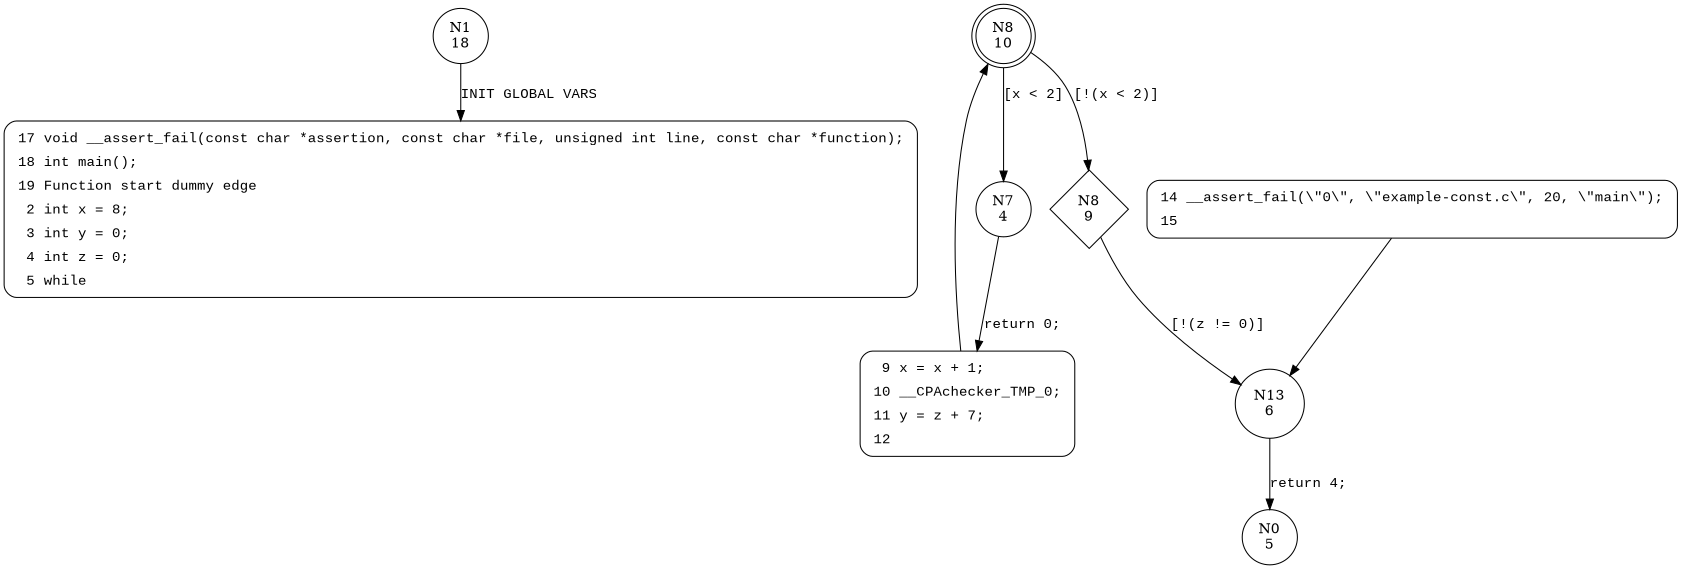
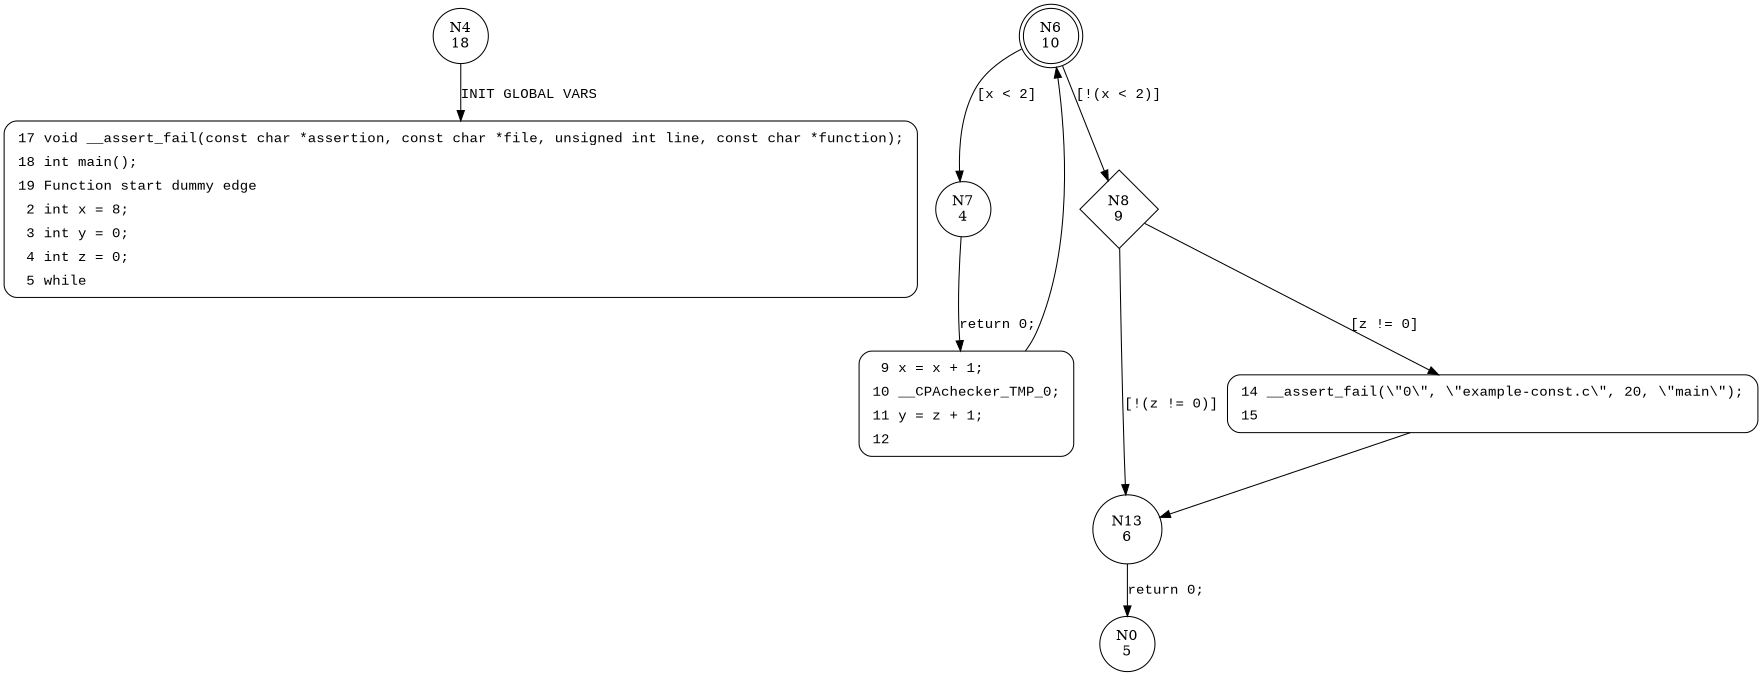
node "N1 18": label "N1 18" -> "N4 18"
node "N8 10": label "N8 10" -> "N6 10"
edge "N8 9" -> "14": added, label "[z != 0]"
node "9": text "y = z + 7;" -> "y = z + 1;"
edge "N13 6" -> "N0 5": label "return 4;" -> "return 0;"
